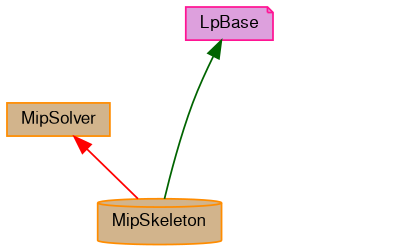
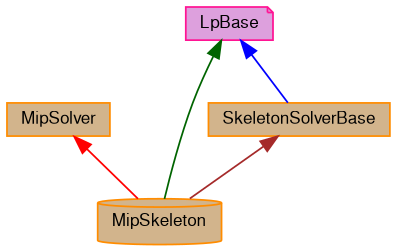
node "SkeletonSolverBase": added
